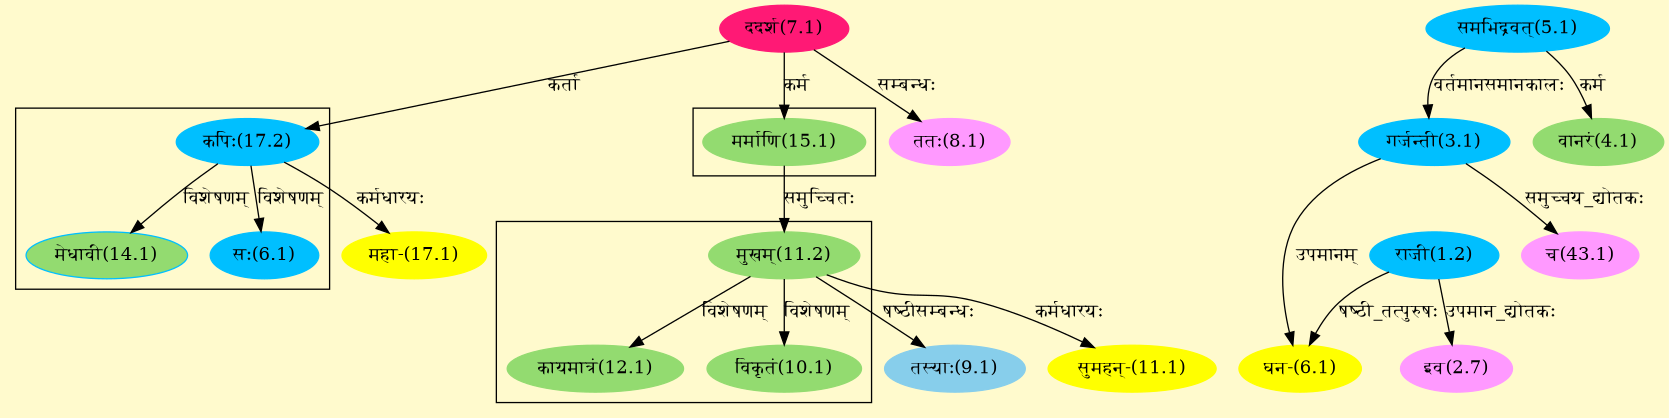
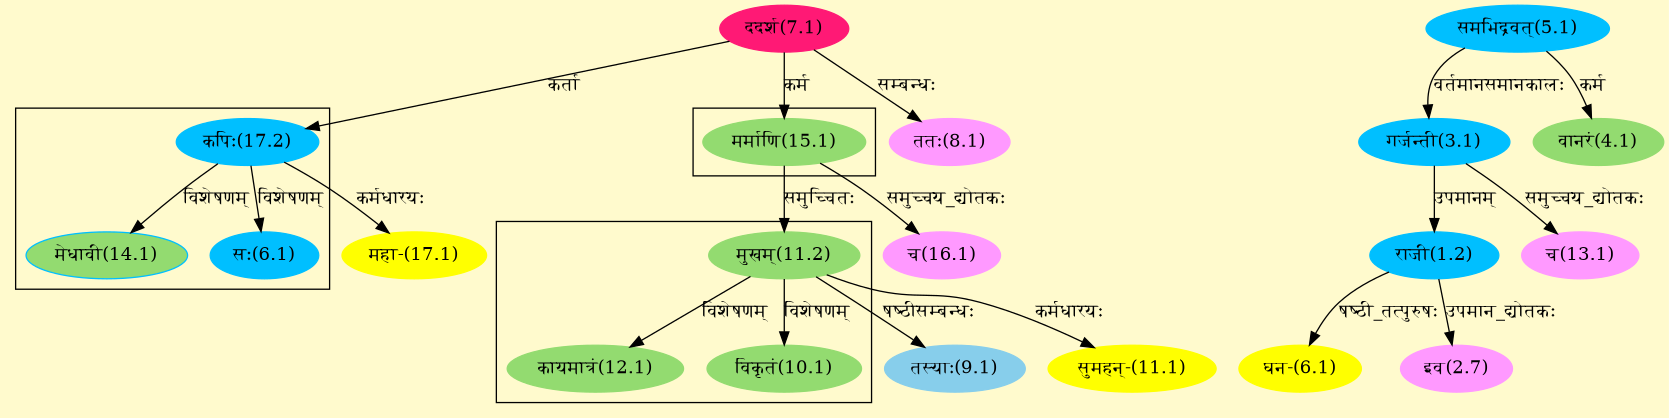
edge "गर्जन्ती(3.1)" -> "घन-(6.1)": now "गर्जन्ती(3.1)" -> "राजी(1.2)"
node "च(16.1)": added
node "च(43.1)": label "च(43.1)" -> "च(13.1)"
